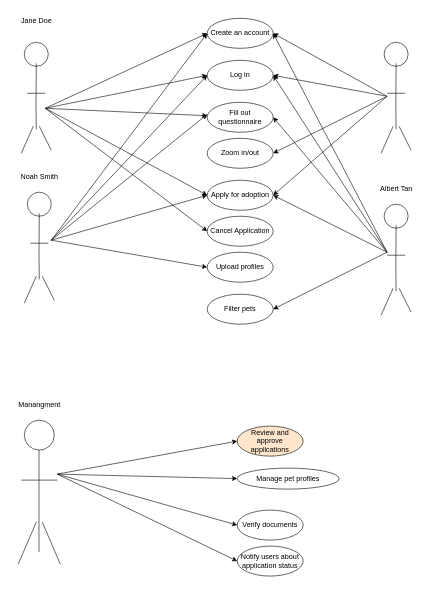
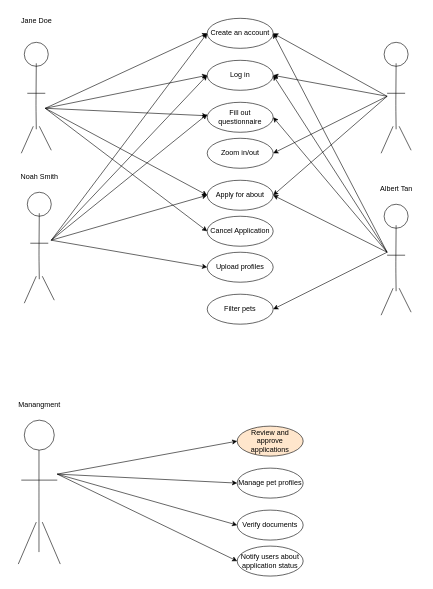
node "Apply for adoption": label "Apply for adoption" -> "Apply for about"
node "Manage pet profiles": size 102x21 -> 66x30
